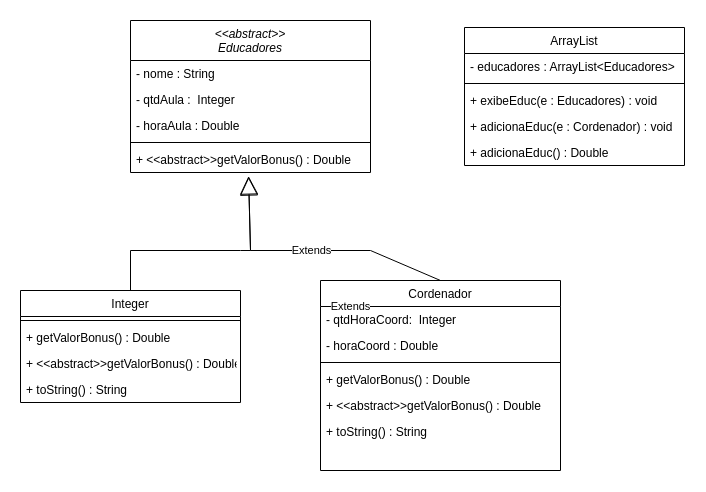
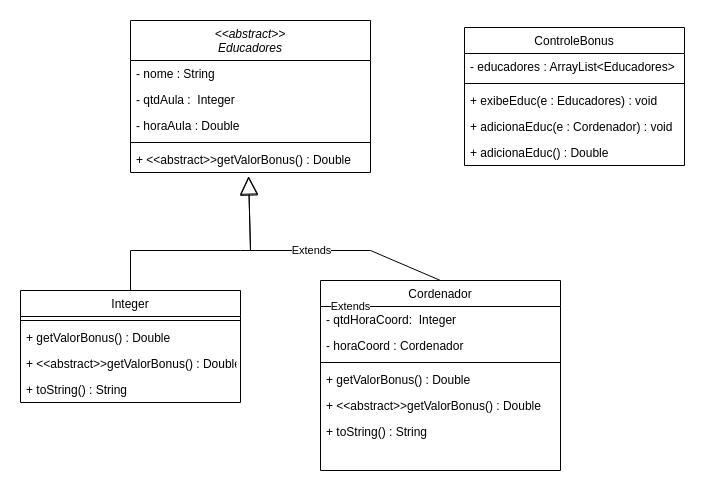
node "ArrayList": label "ArrayList" -> "ControleBonus"
node "- horaCoord : Double": label "- horaCoord : Double" -> "- horaCoord : Cordenador"
